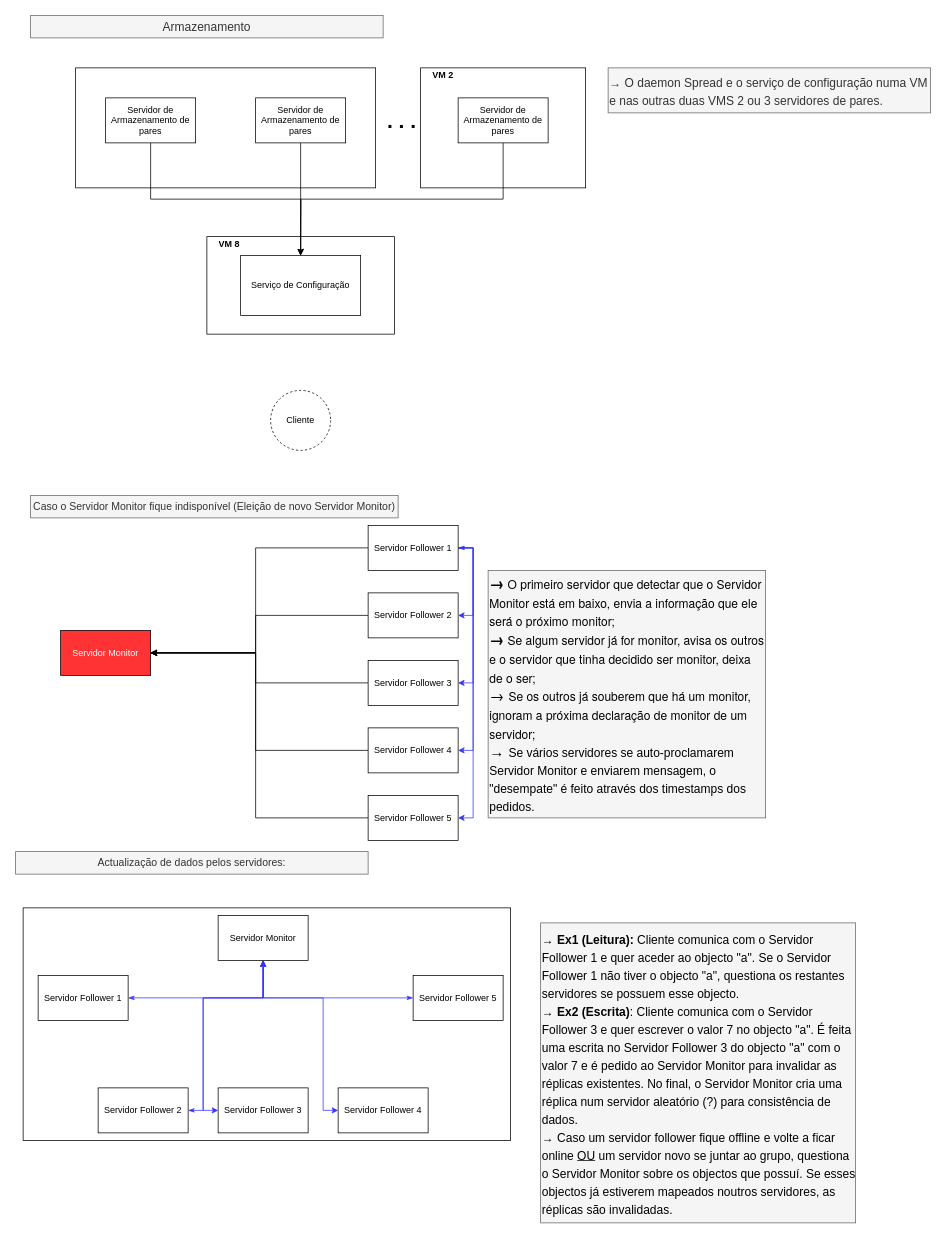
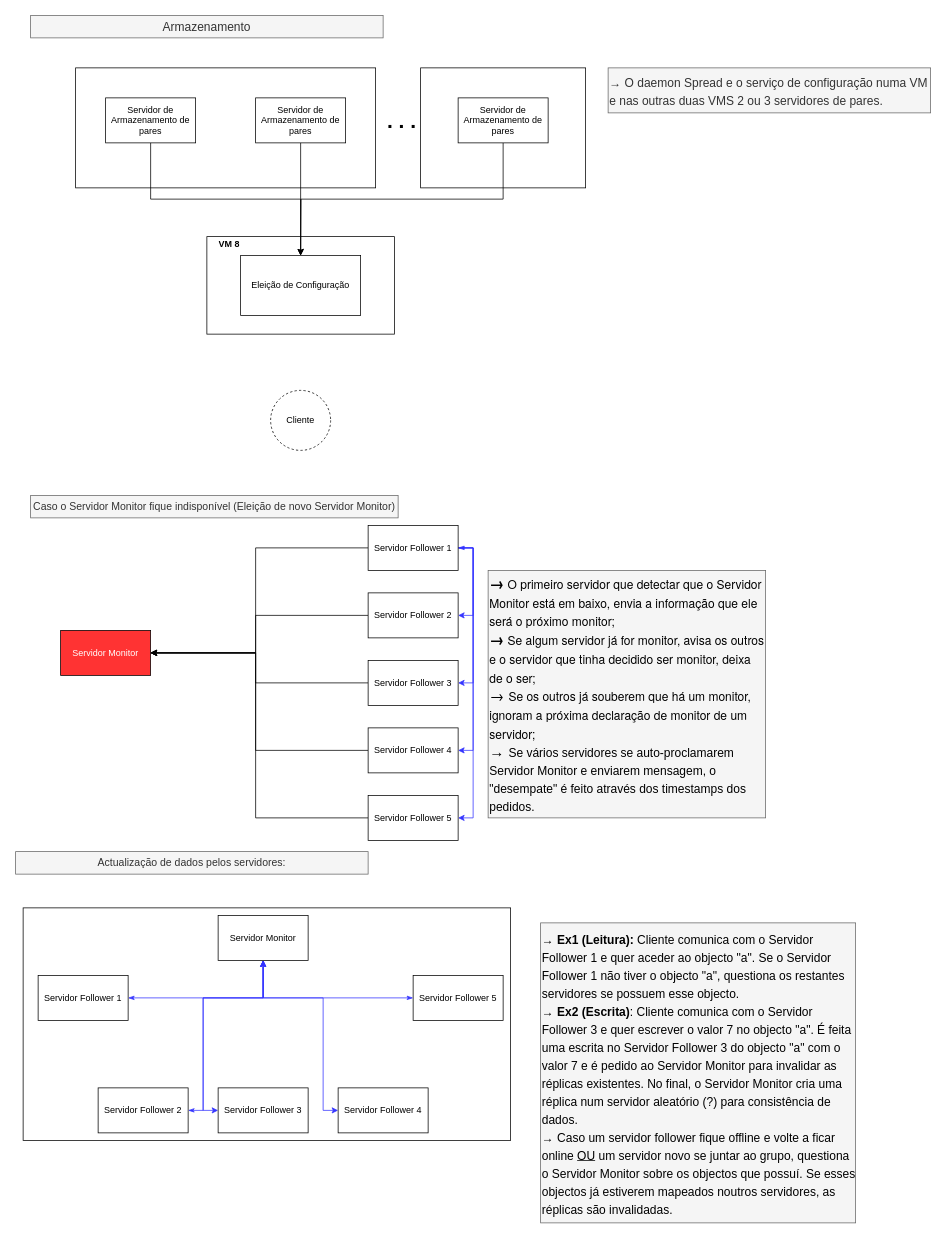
node "VM 2": removed
node "Serviço de Configuração": label "Serviço de Configuração" -> "Eleição de Configuração"
